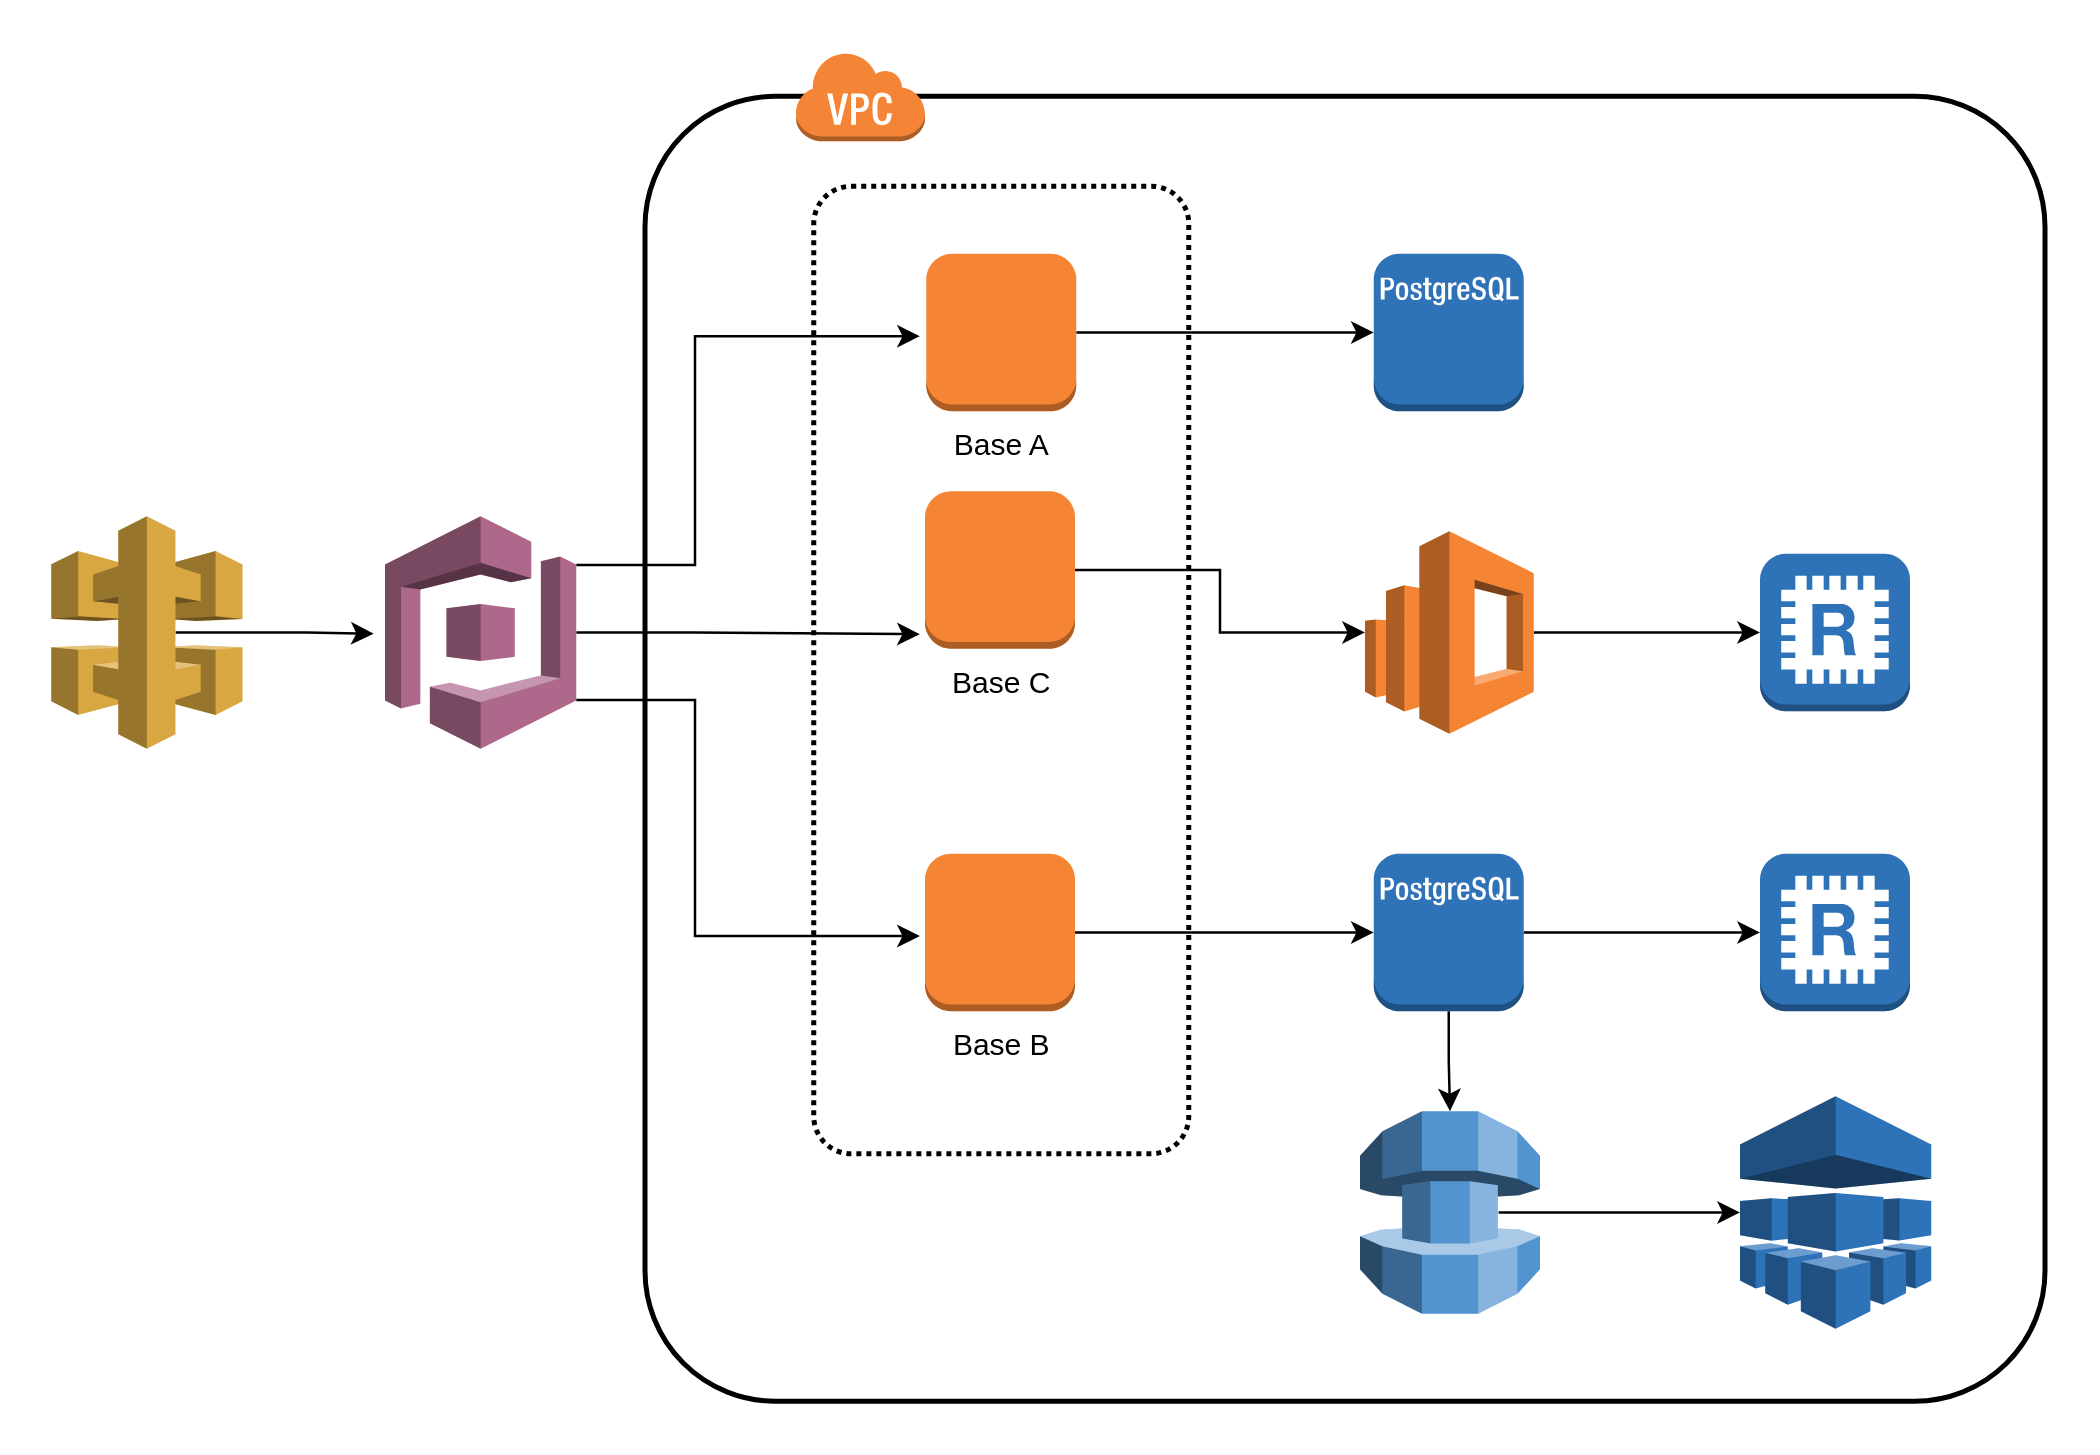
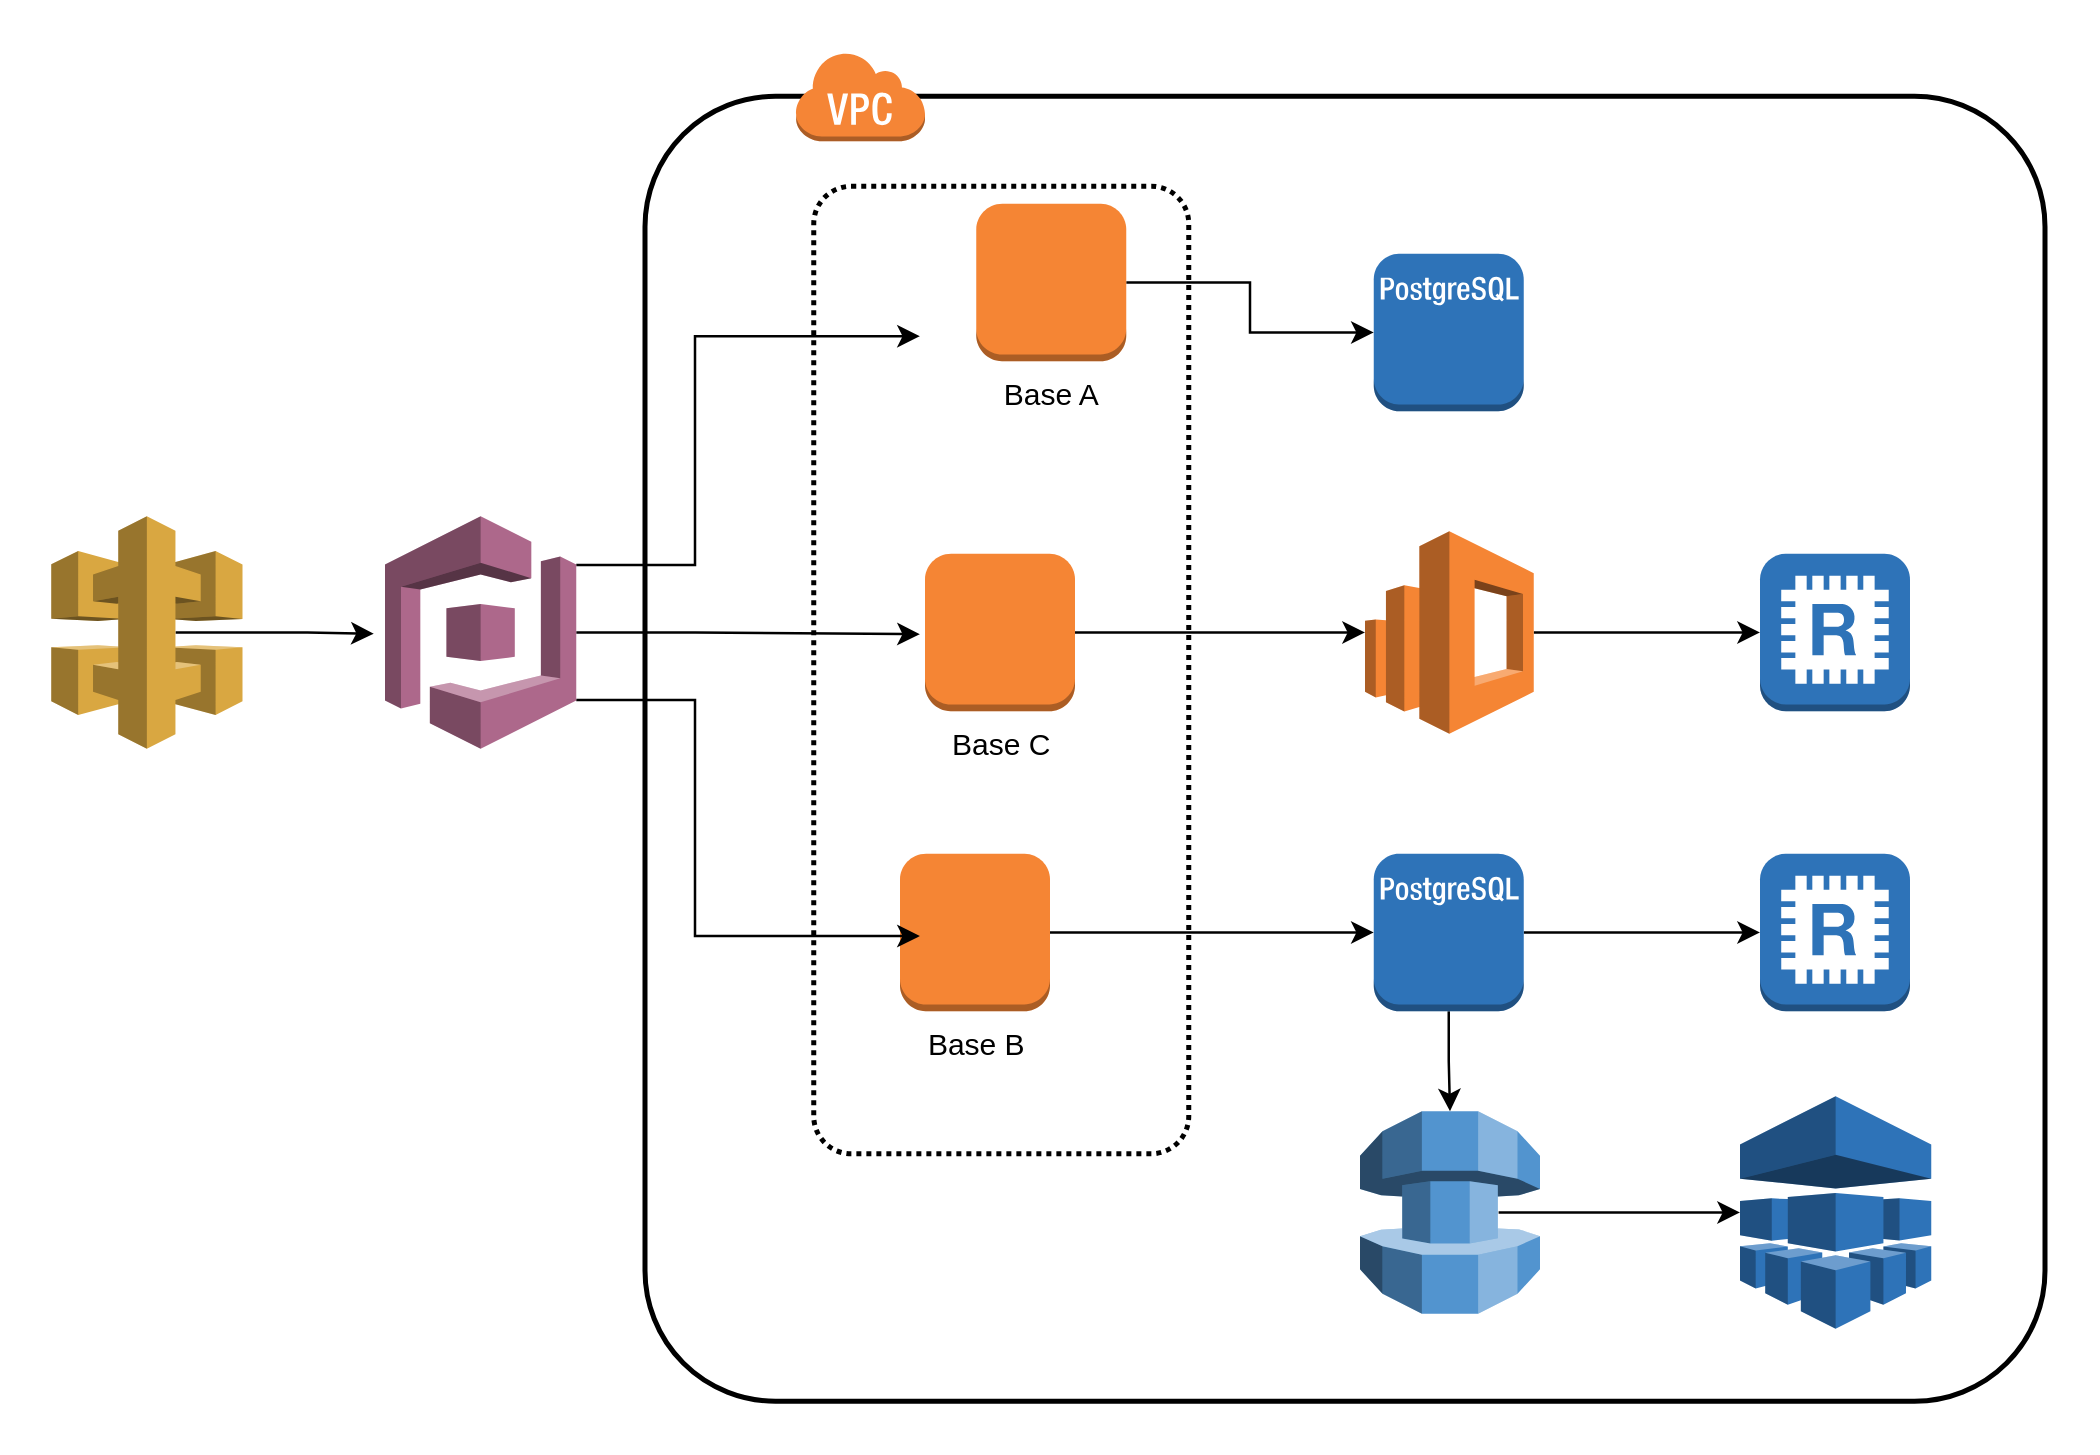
node "Base A": moved (1001, 333) -> (1051, 283)
node "Base C": moved (1000, 570) -> (1000, 633)
node "Base B": moved (1000, 933) -> (975, 933)
